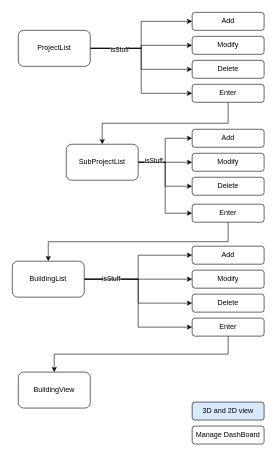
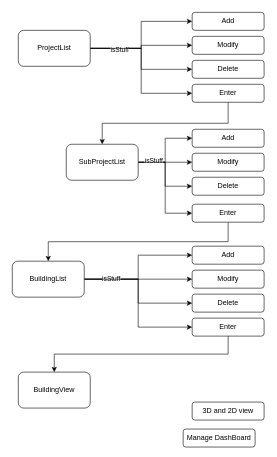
node "3D and 2D view": fillcolor #dae8fc -> #ffffff
node "Manage DashBoard": moved (228, 435) -> (219, 438)
